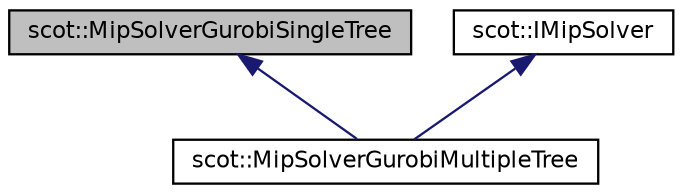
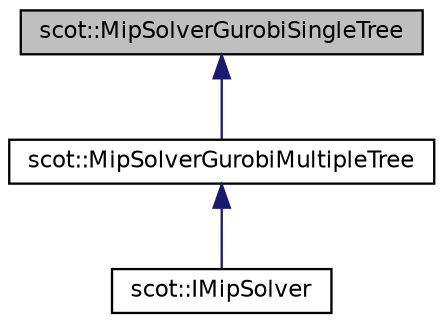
edge "scot::MipSolverGurobiMultipleTree" -> "scot::IMipSolver": reversed
